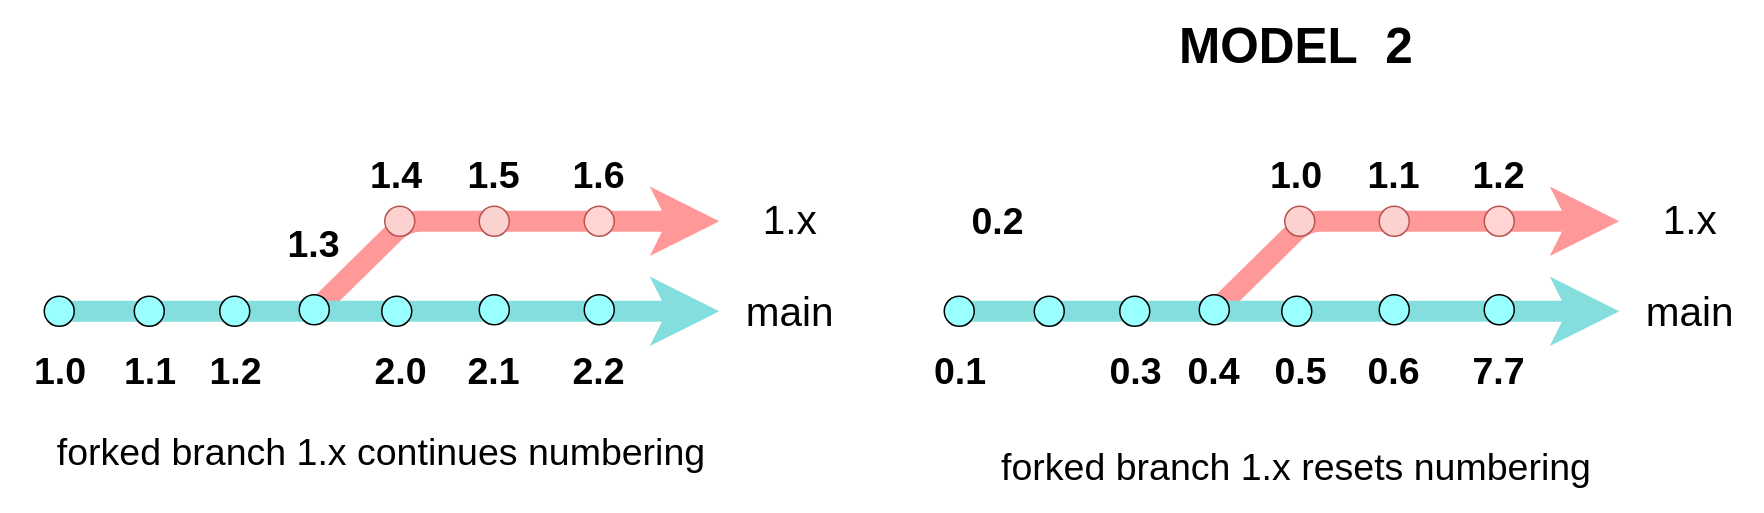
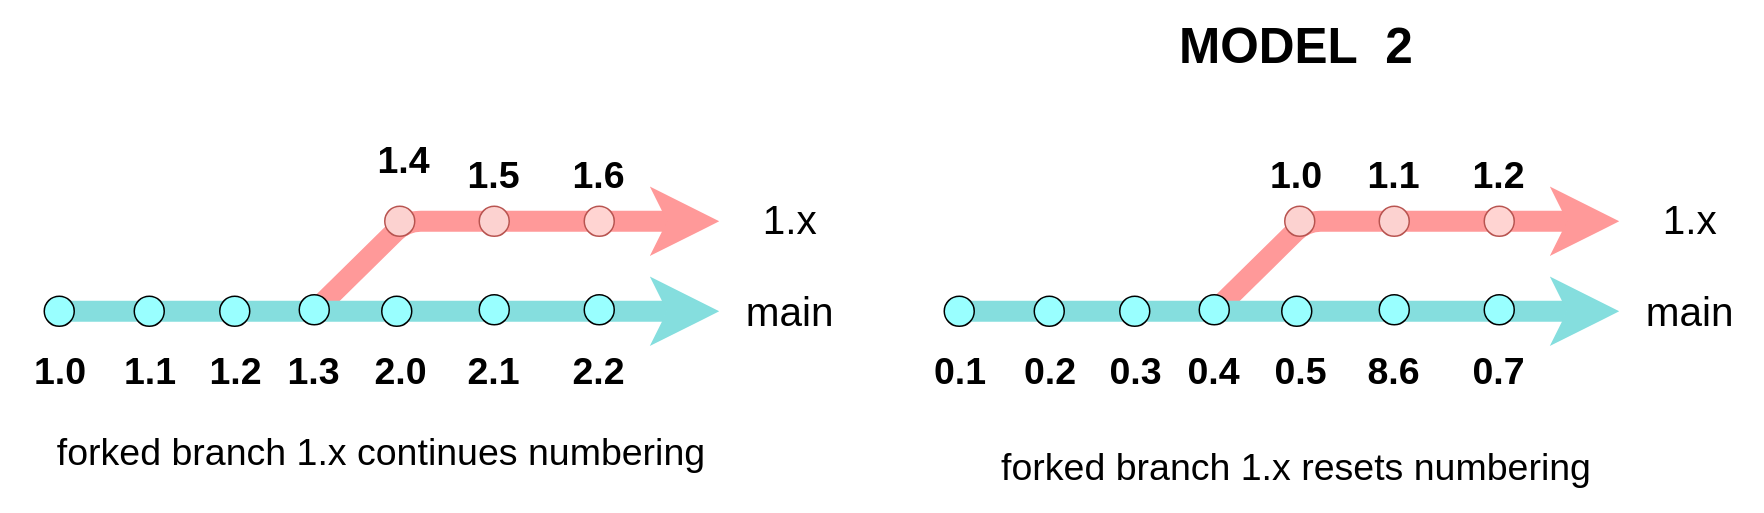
node "1.4": moved (397, 173) -> (404, 158)
node "0.2": moved (998, 220) -> (1051, 370)
node "1.3": moved (314, 242) -> (314, 370)
node "0.6": label "0.6" -> "8.6"
node "7.7": label "7.7" -> "0.7"
